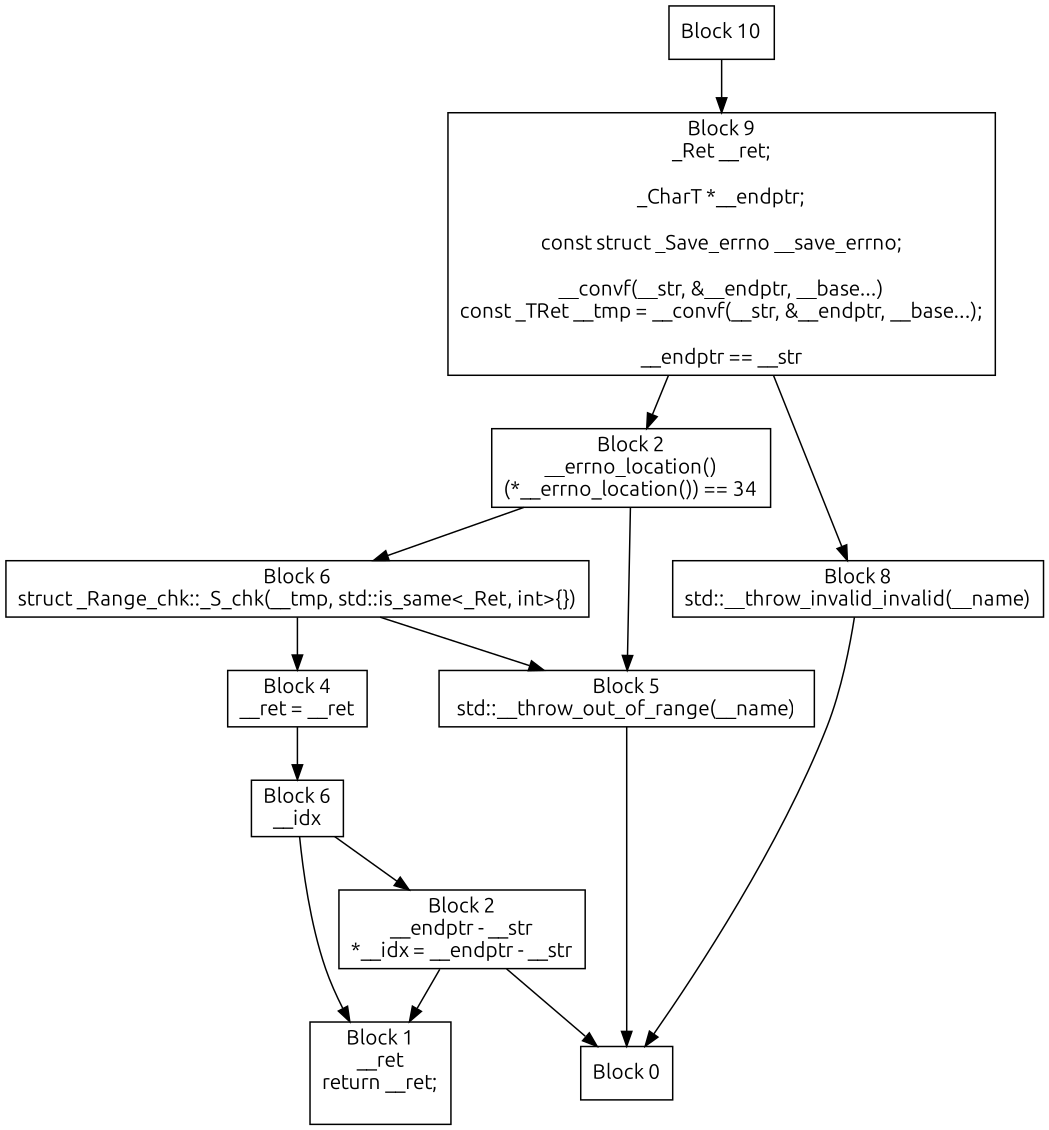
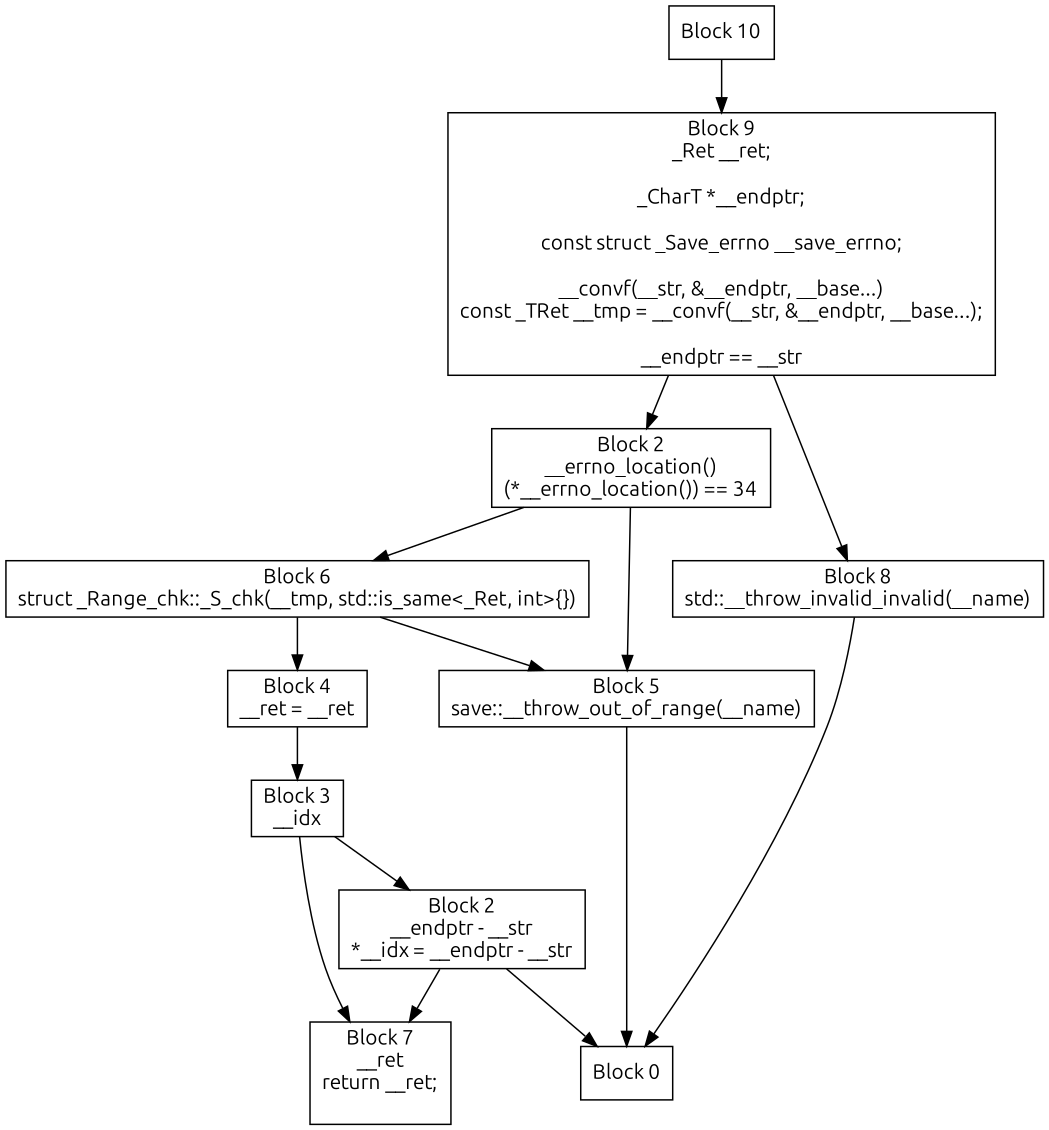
node "Block 5 std::__throw_out_of_range(__name)": label "Block 5 std::__throw_out_of_range(__name)" -> "Block 5 save::__throw_out_of_range(__name)"
node "Block 6 __idx": label "Block 6 __idx" -> "Block 3 __idx"
node "Block 1 __ret return __ret;": label "Block 1 __ret return __ret;" -> "Block 7 __ret return __ret;"
